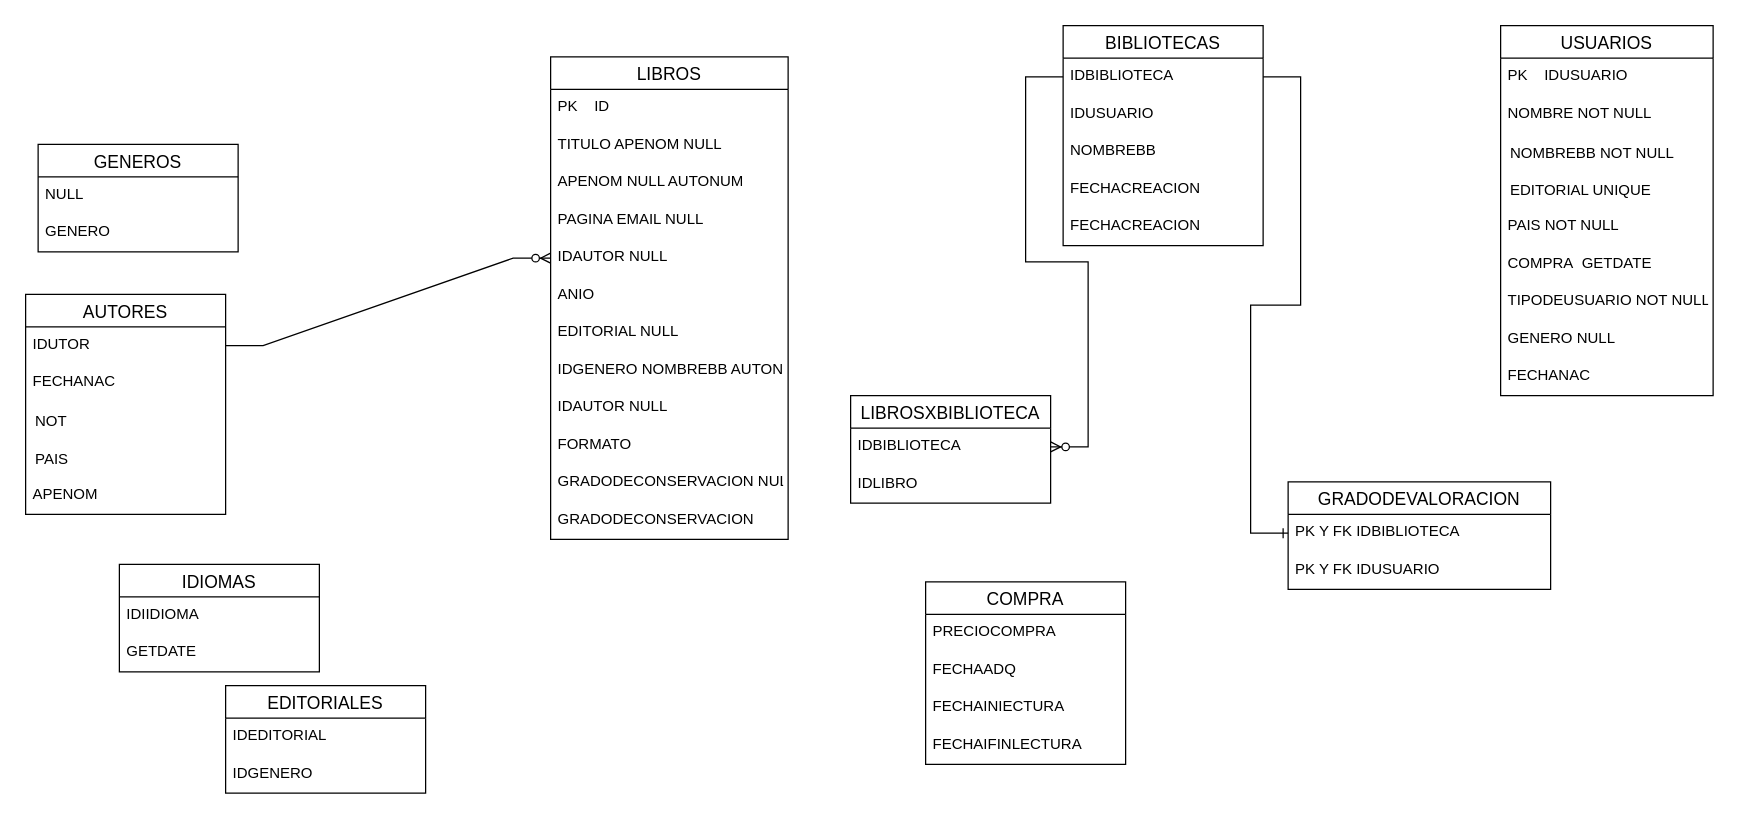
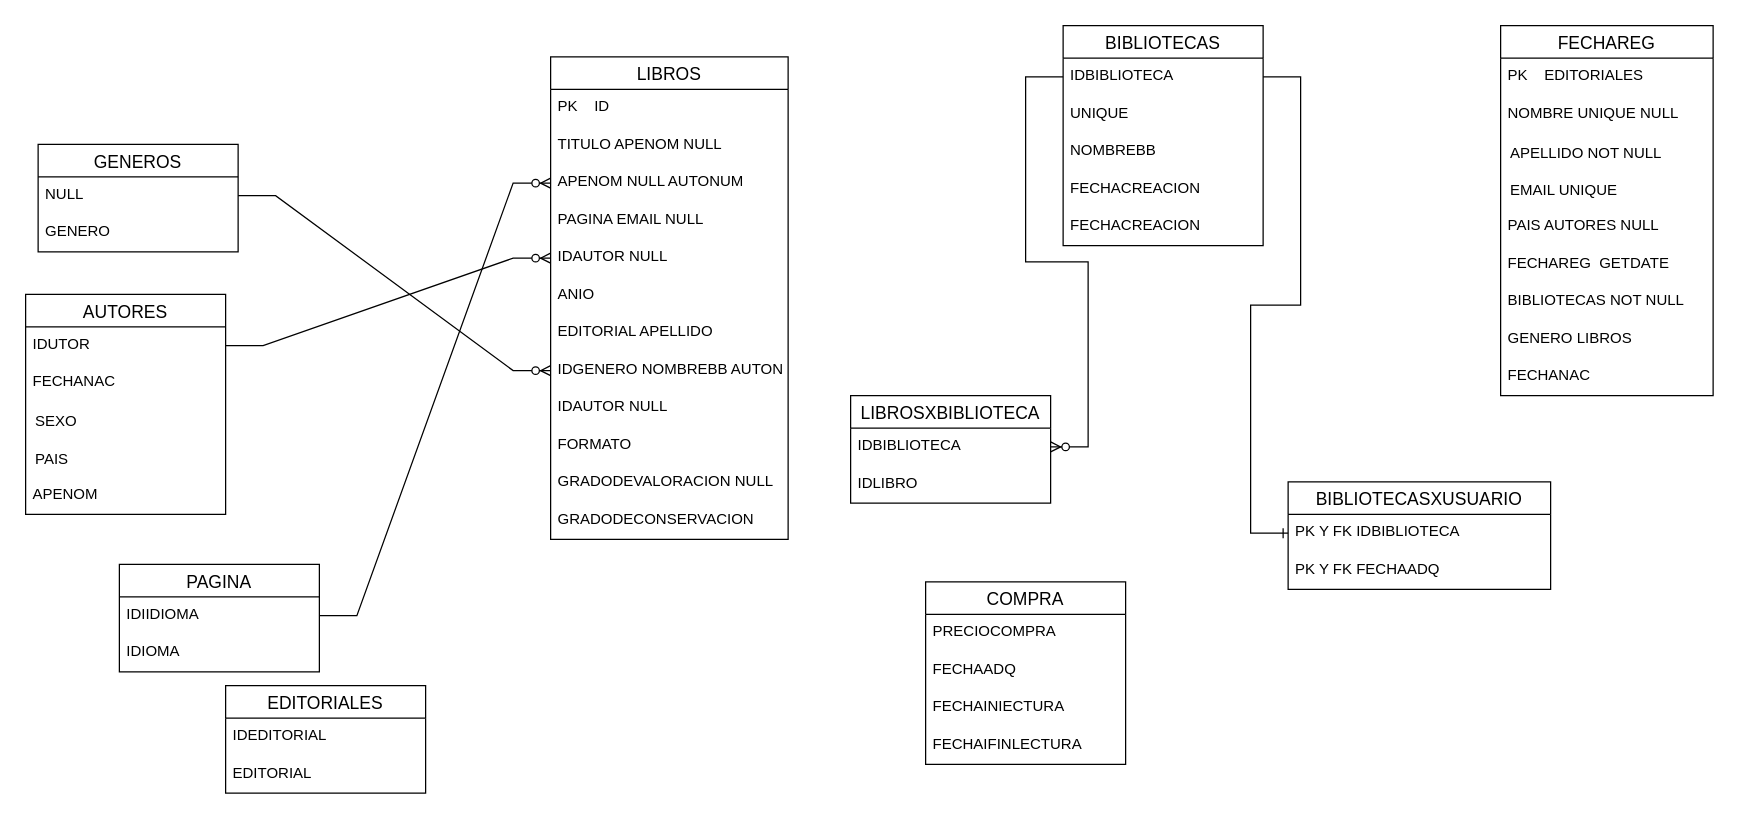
node "USUARIOS": label "USUARIOS" -> "FECHAREG"
node "PK IDUSUARIO": label "PK IDUSUARIO" -> "PK EDITORIALES"
node "IDUSUARIO": label "IDUSUARIO" -> "UNIQUE"
node "NOMBRE NOT NULL": label "NOMBRE NOT NULL" -> "NOMBRE UNIQUE NULL"
node "NOMBREBB NOT NULL": label "NOMBREBB NOT NULL" -> "APELLIDO NOT NULL"
node "EDITORIAL UNIQUE": label "EDITORIAL UNIQUE" -> "EMAIL UNIQUE"
node "PAIS NOT NULL": label "PAIS NOT NULL" -> "PAIS AUTORES NULL"
node "COMPRA GETDATE": label "COMPRA GETDATE" -> "FECHAREG GETDATE"
edge "NULL" -> "IDGENERO NOMBREBB AUTONUM": added
node "TIPODEUSUARIO NOT NULL": label "TIPODEUSUARIO NOT NULL" -> "BIBLIOTECAS NOT NULL"
node "EDITORIAL NULL": label "EDITORIAL NULL" -> "EDITORIAL APELLIDO"
node "GENERO NULL": label "GENERO NULL" -> "GENERO LIBROS"
edge "IDIIDIOMA" -> "APENOM NULL AUTONUM": added
node "NOT": label "NOT" -> "SEXO"
node "GRADODECONSERVACION NULL": label "GRADODECONSERVACION NULL" -> "GRADODEVALORACION NULL"
node "GRADODEVALORACION": label "GRADODEVALORACION" -> "BIBLIOTECASXUSUARIO"
node "PK Y FK IDUSUARIO": label "PK Y FK IDUSUARIO" -> "PK Y FK FECHAADQ"
node "IDIOMAS": label "IDIOMAS" -> "PAGINA"
node "GETDATE": label "GETDATE" -> "IDIOMA"
node "IDGENERO": label "IDGENERO" -> "EDITORIAL"
